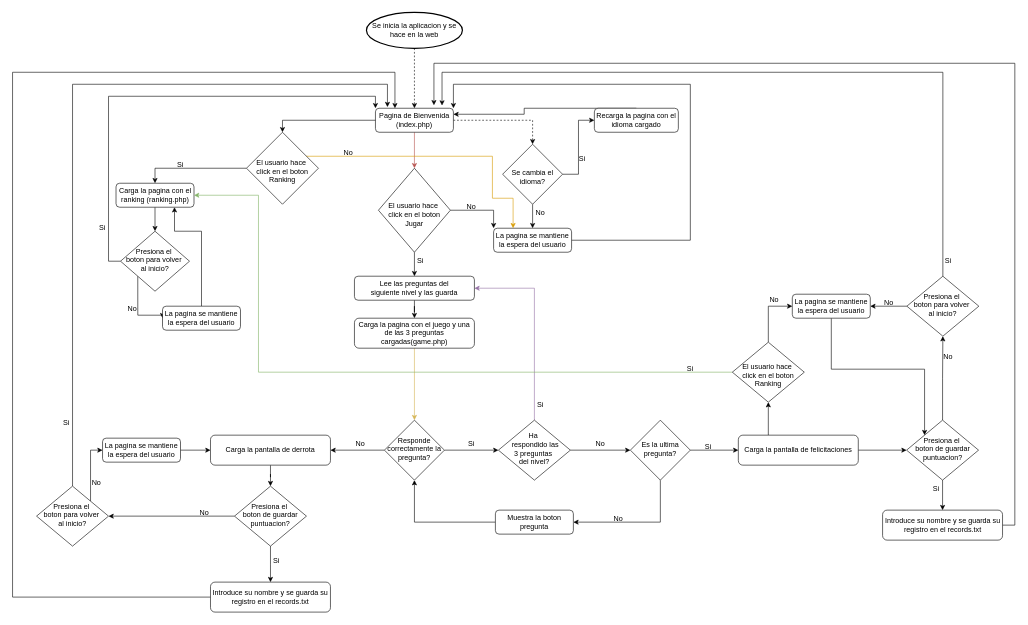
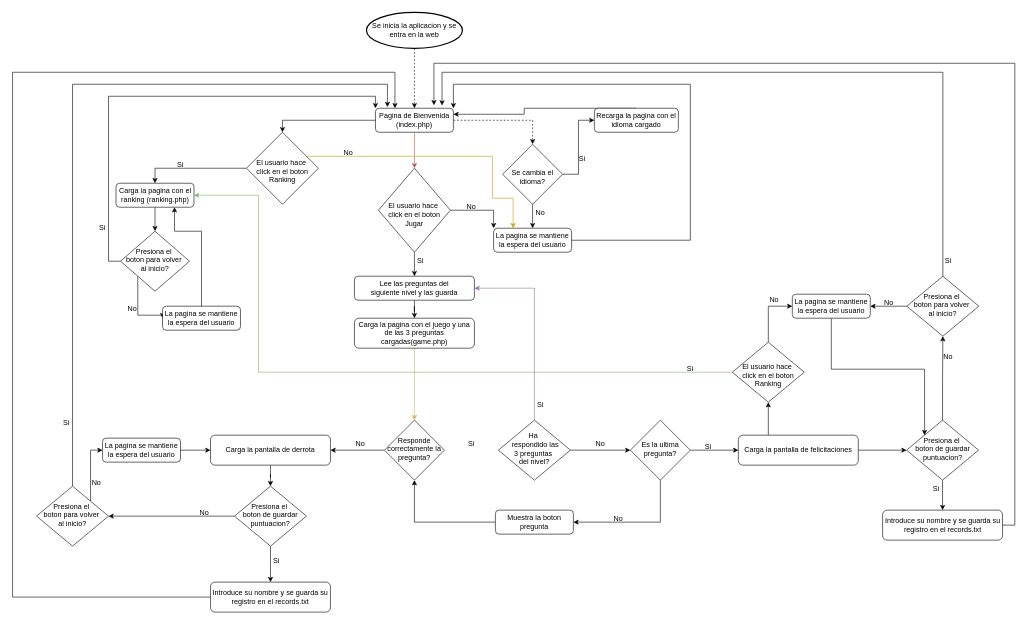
node "Se inicia la aplicacion y se hace en la web": label "Se inicia la aplicacion y se hace en la web" -> "Se inicia la aplicacion y se entra en la web"
edge "Responde correctamente la pregunta?" -> "Ha respondido las 3 preguntas del nivel?": removed
